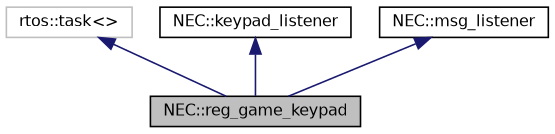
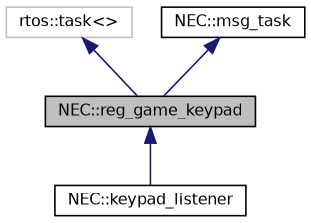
node "NEC::msg_listener": label "NEC::msg_listener" -> "NEC::msg_task"
edge "NEC::reg_game_keypad" -> "NEC::keypad_listener": reversed
